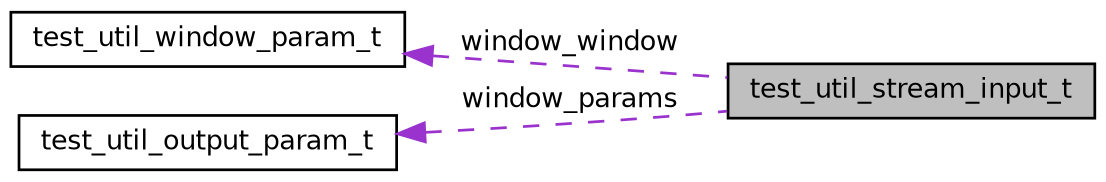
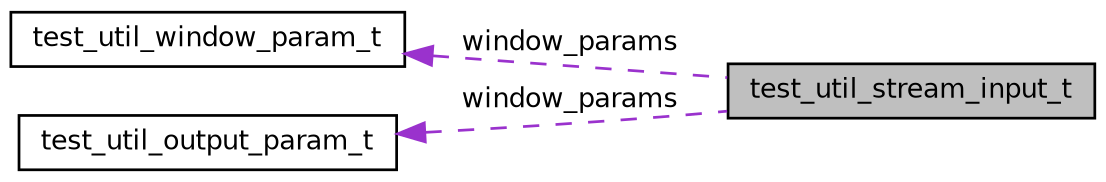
edge "test_util_stream_input_t" -> "test_util_window_param_t": label " window_window" -> " window_params"
